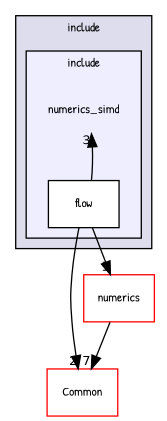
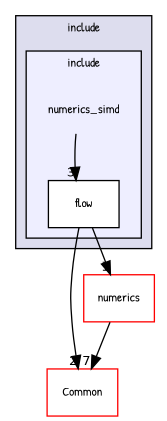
edge "flow" -> "numerics_simd": reversed
